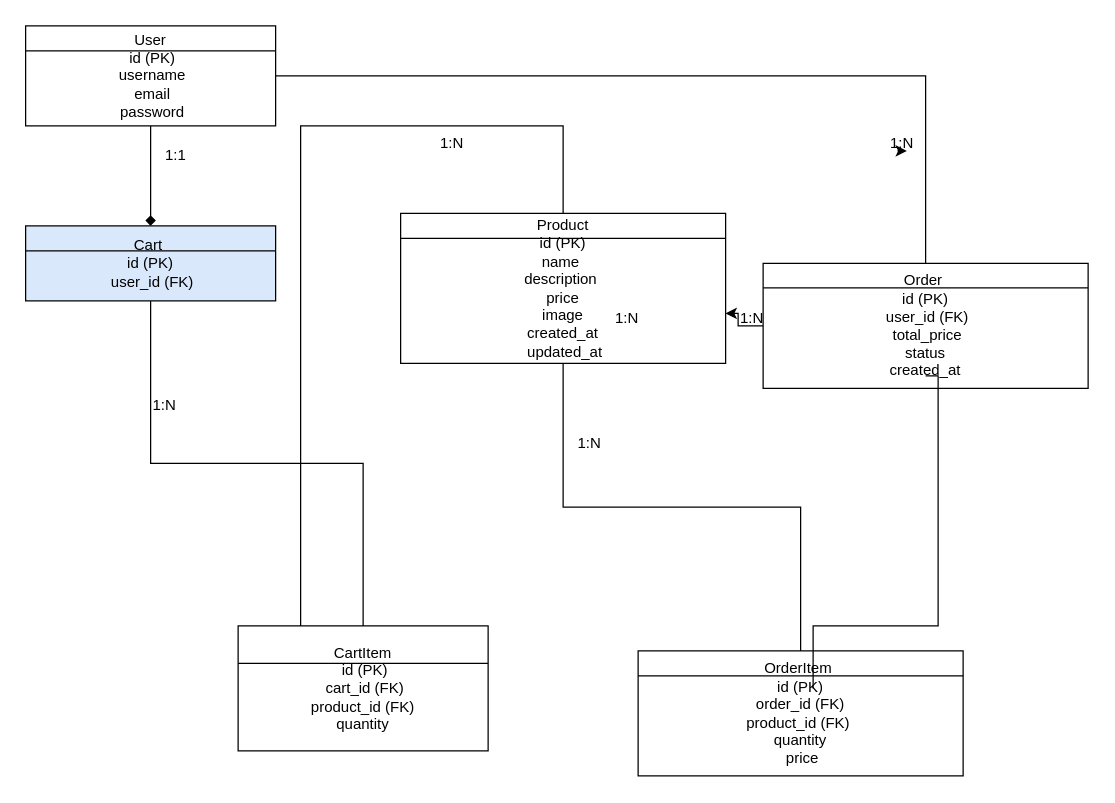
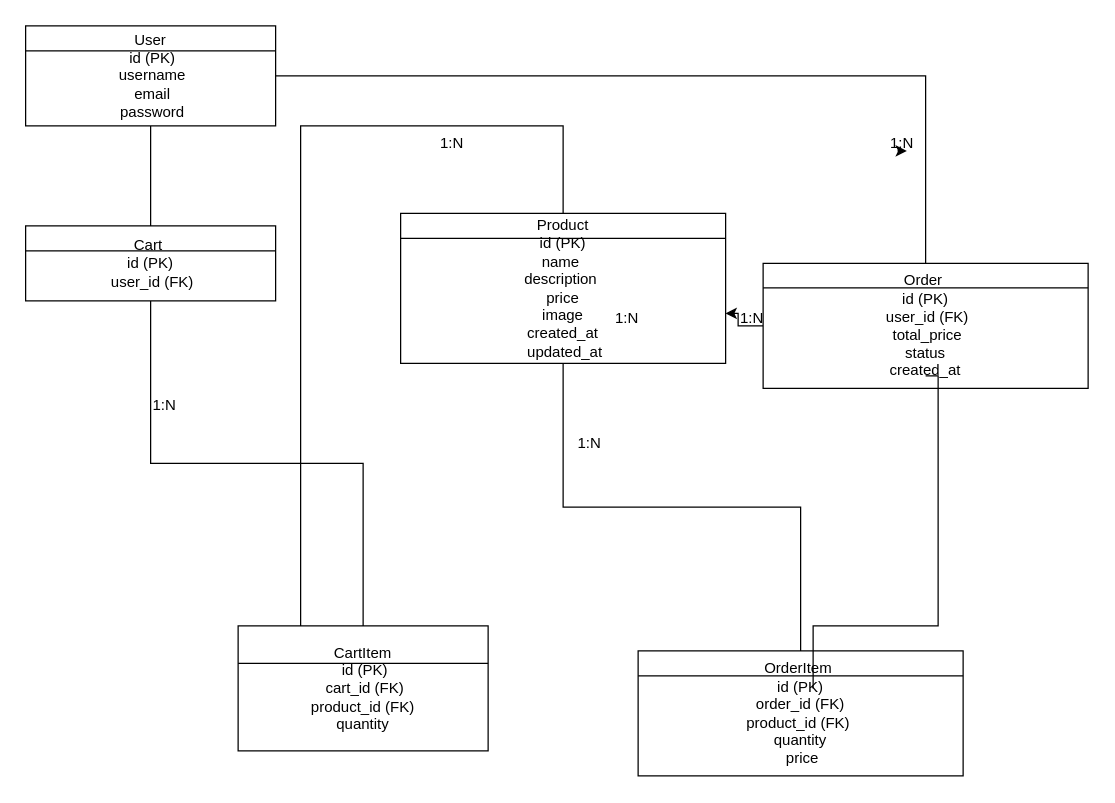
node "1:1": removed
edge "User id (PK) username email password" -> "Cart id (PK) user_id (FK)": arrowhead diamond -> none
node "Cart id (PK) user_id (FK)": fillcolor #dae8fc -> #ffffff
